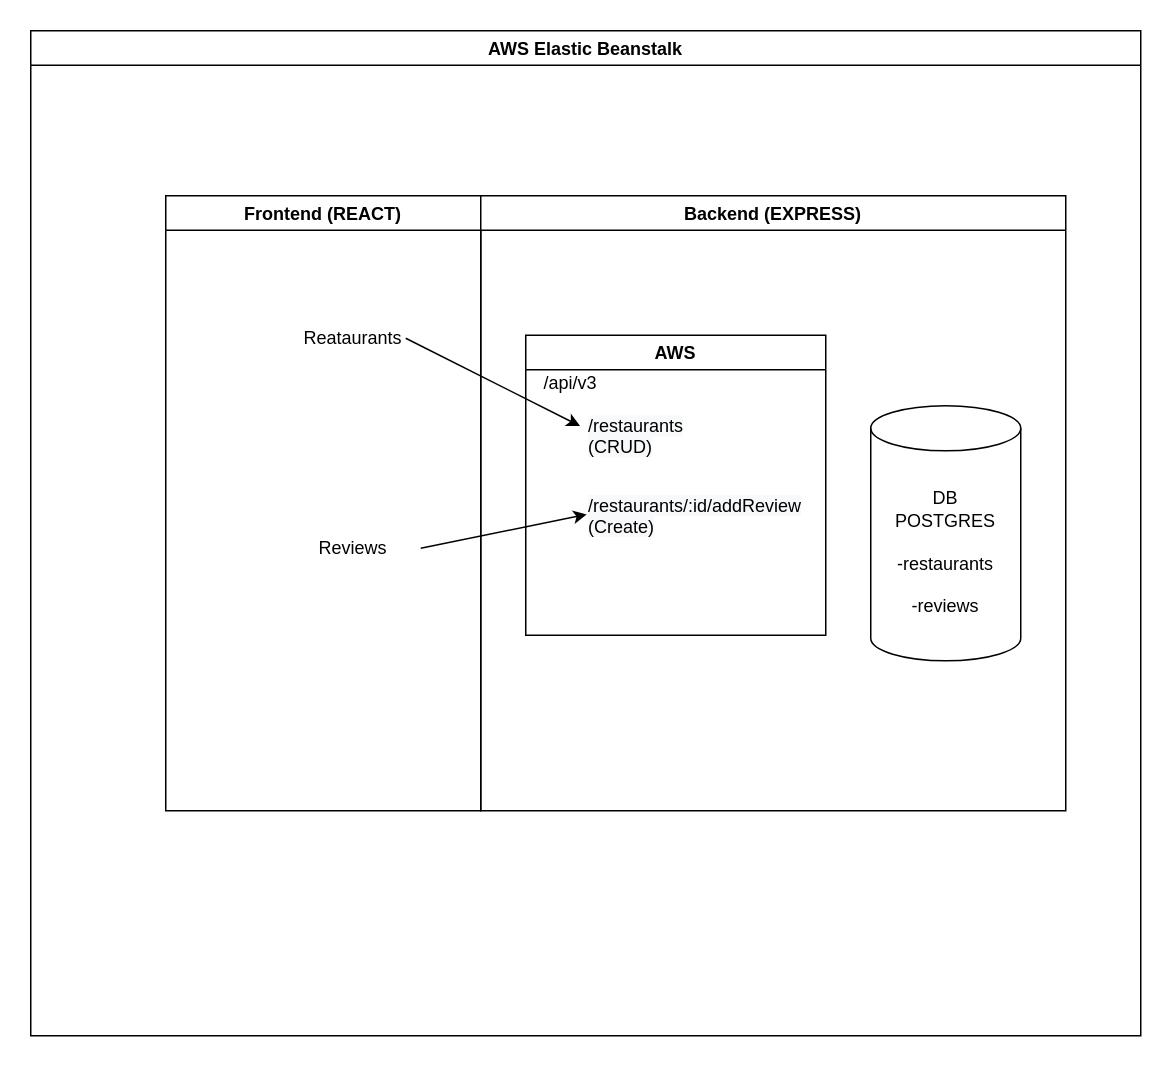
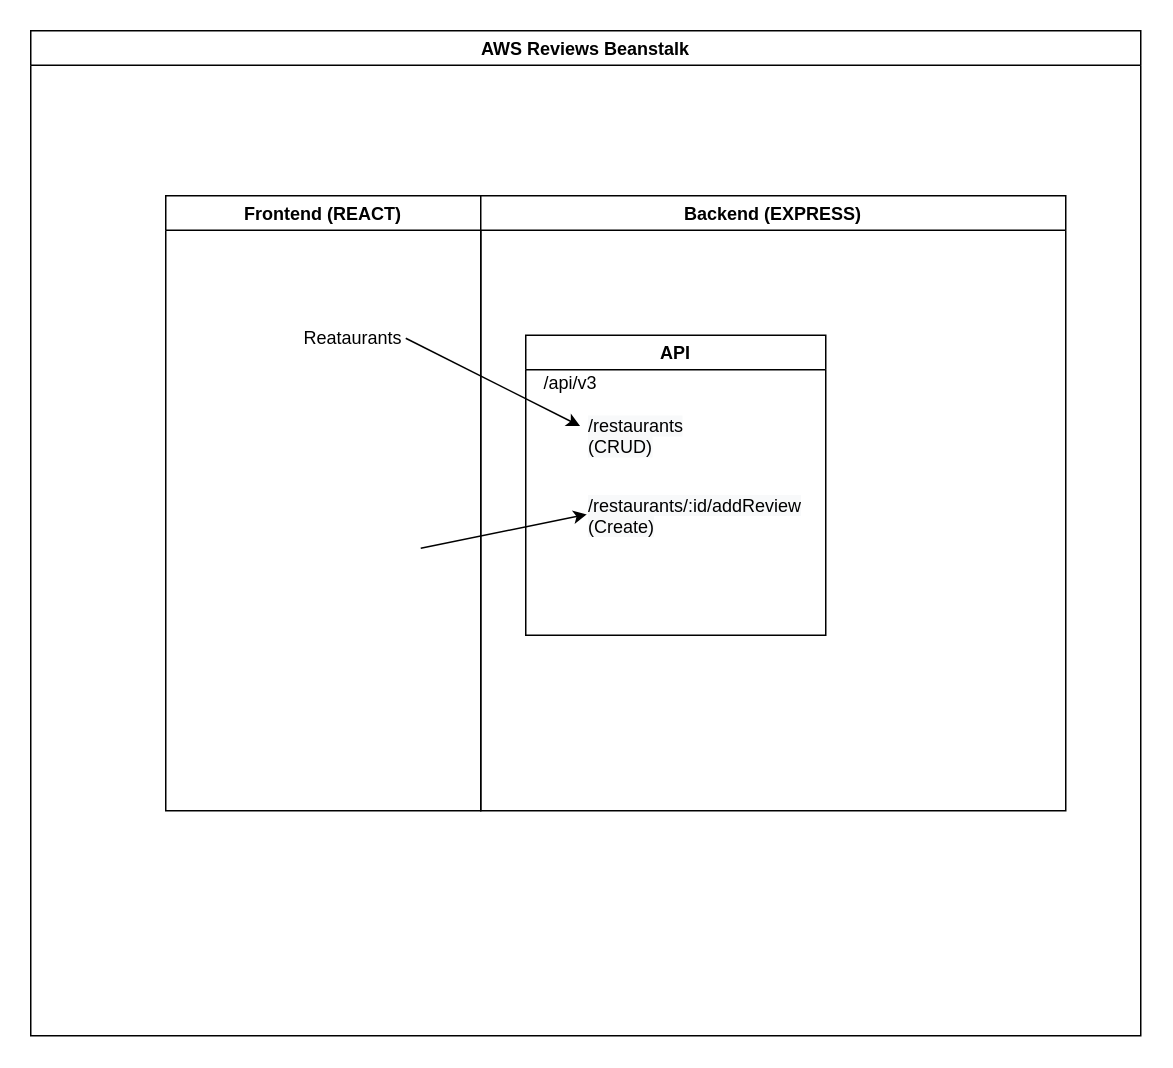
node "AWS Elastic Beanstalk": label "AWS Elastic Beanstalk" -> "AWS Reviews Beanstalk"
node "AWS": label "AWS" -> "API"
node "DB POSTGRES -restaurants -reviews": removed
node "Reviews": removed
